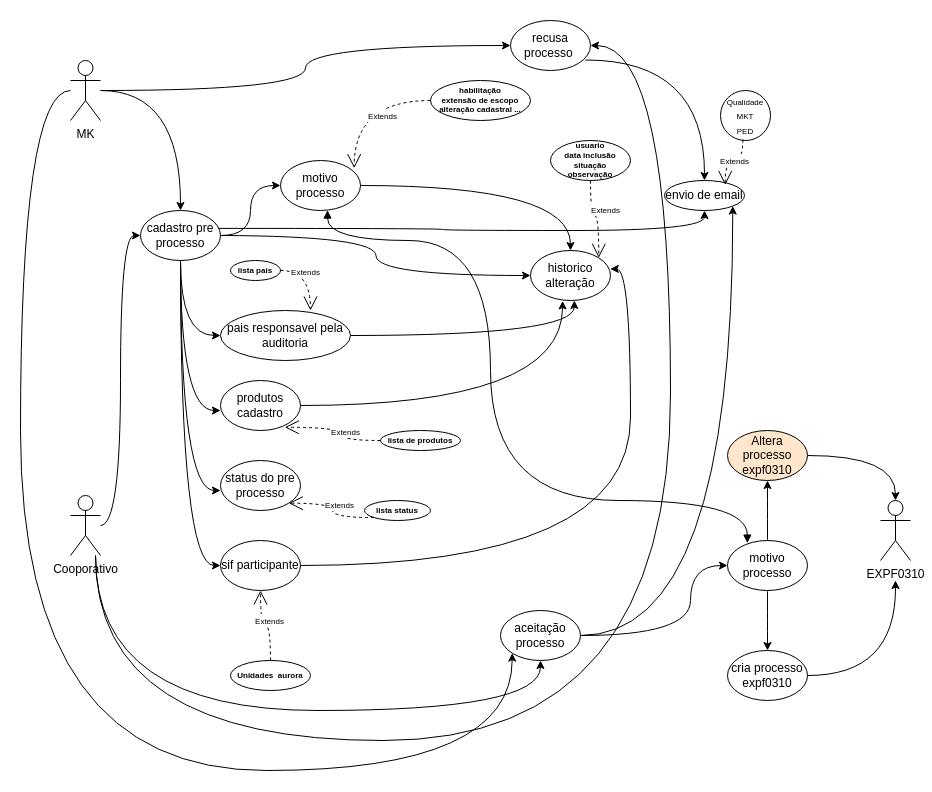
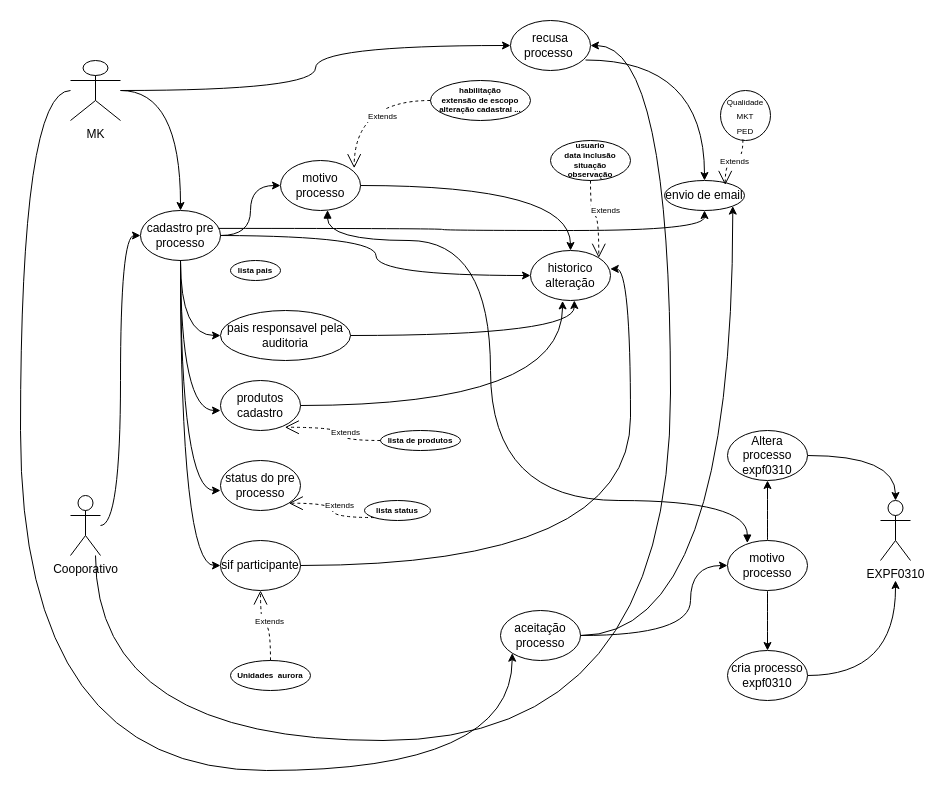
node "MK": size 30x60 -> 50x60
edge "lista pais" -> "pais responsavel pela auditoria": removed, label "Extends"
node "Altera processo expf0310": fillcolor #ffe6cc -> #ffffff
edge "Cooporativo" -> "aceitação processo": removed
